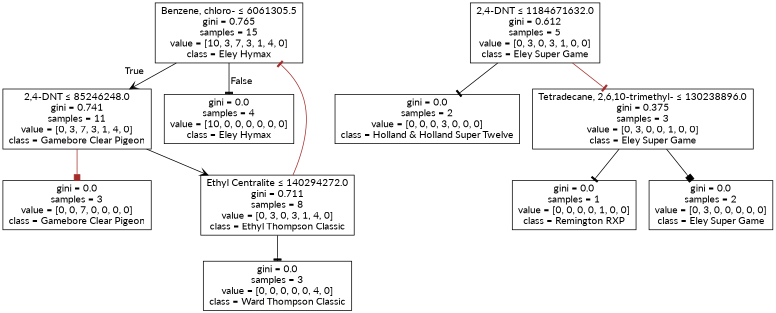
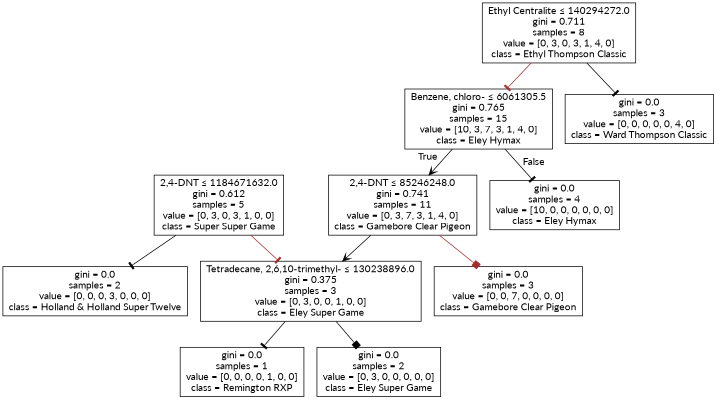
node "2,4-DNT ≤ 1184671632.0": text "class = Eley Super Game" -> "class = Super Super Game"
edge "2,4-DNT ≤ 85246248.0" -> "Ethyl Centralite ≤ 140294272.0": now "2,4-DNT ≤ 85246248.0" -> "Tetradecane, 2,6,10-trimethyl- ≤ 130238896.0"
